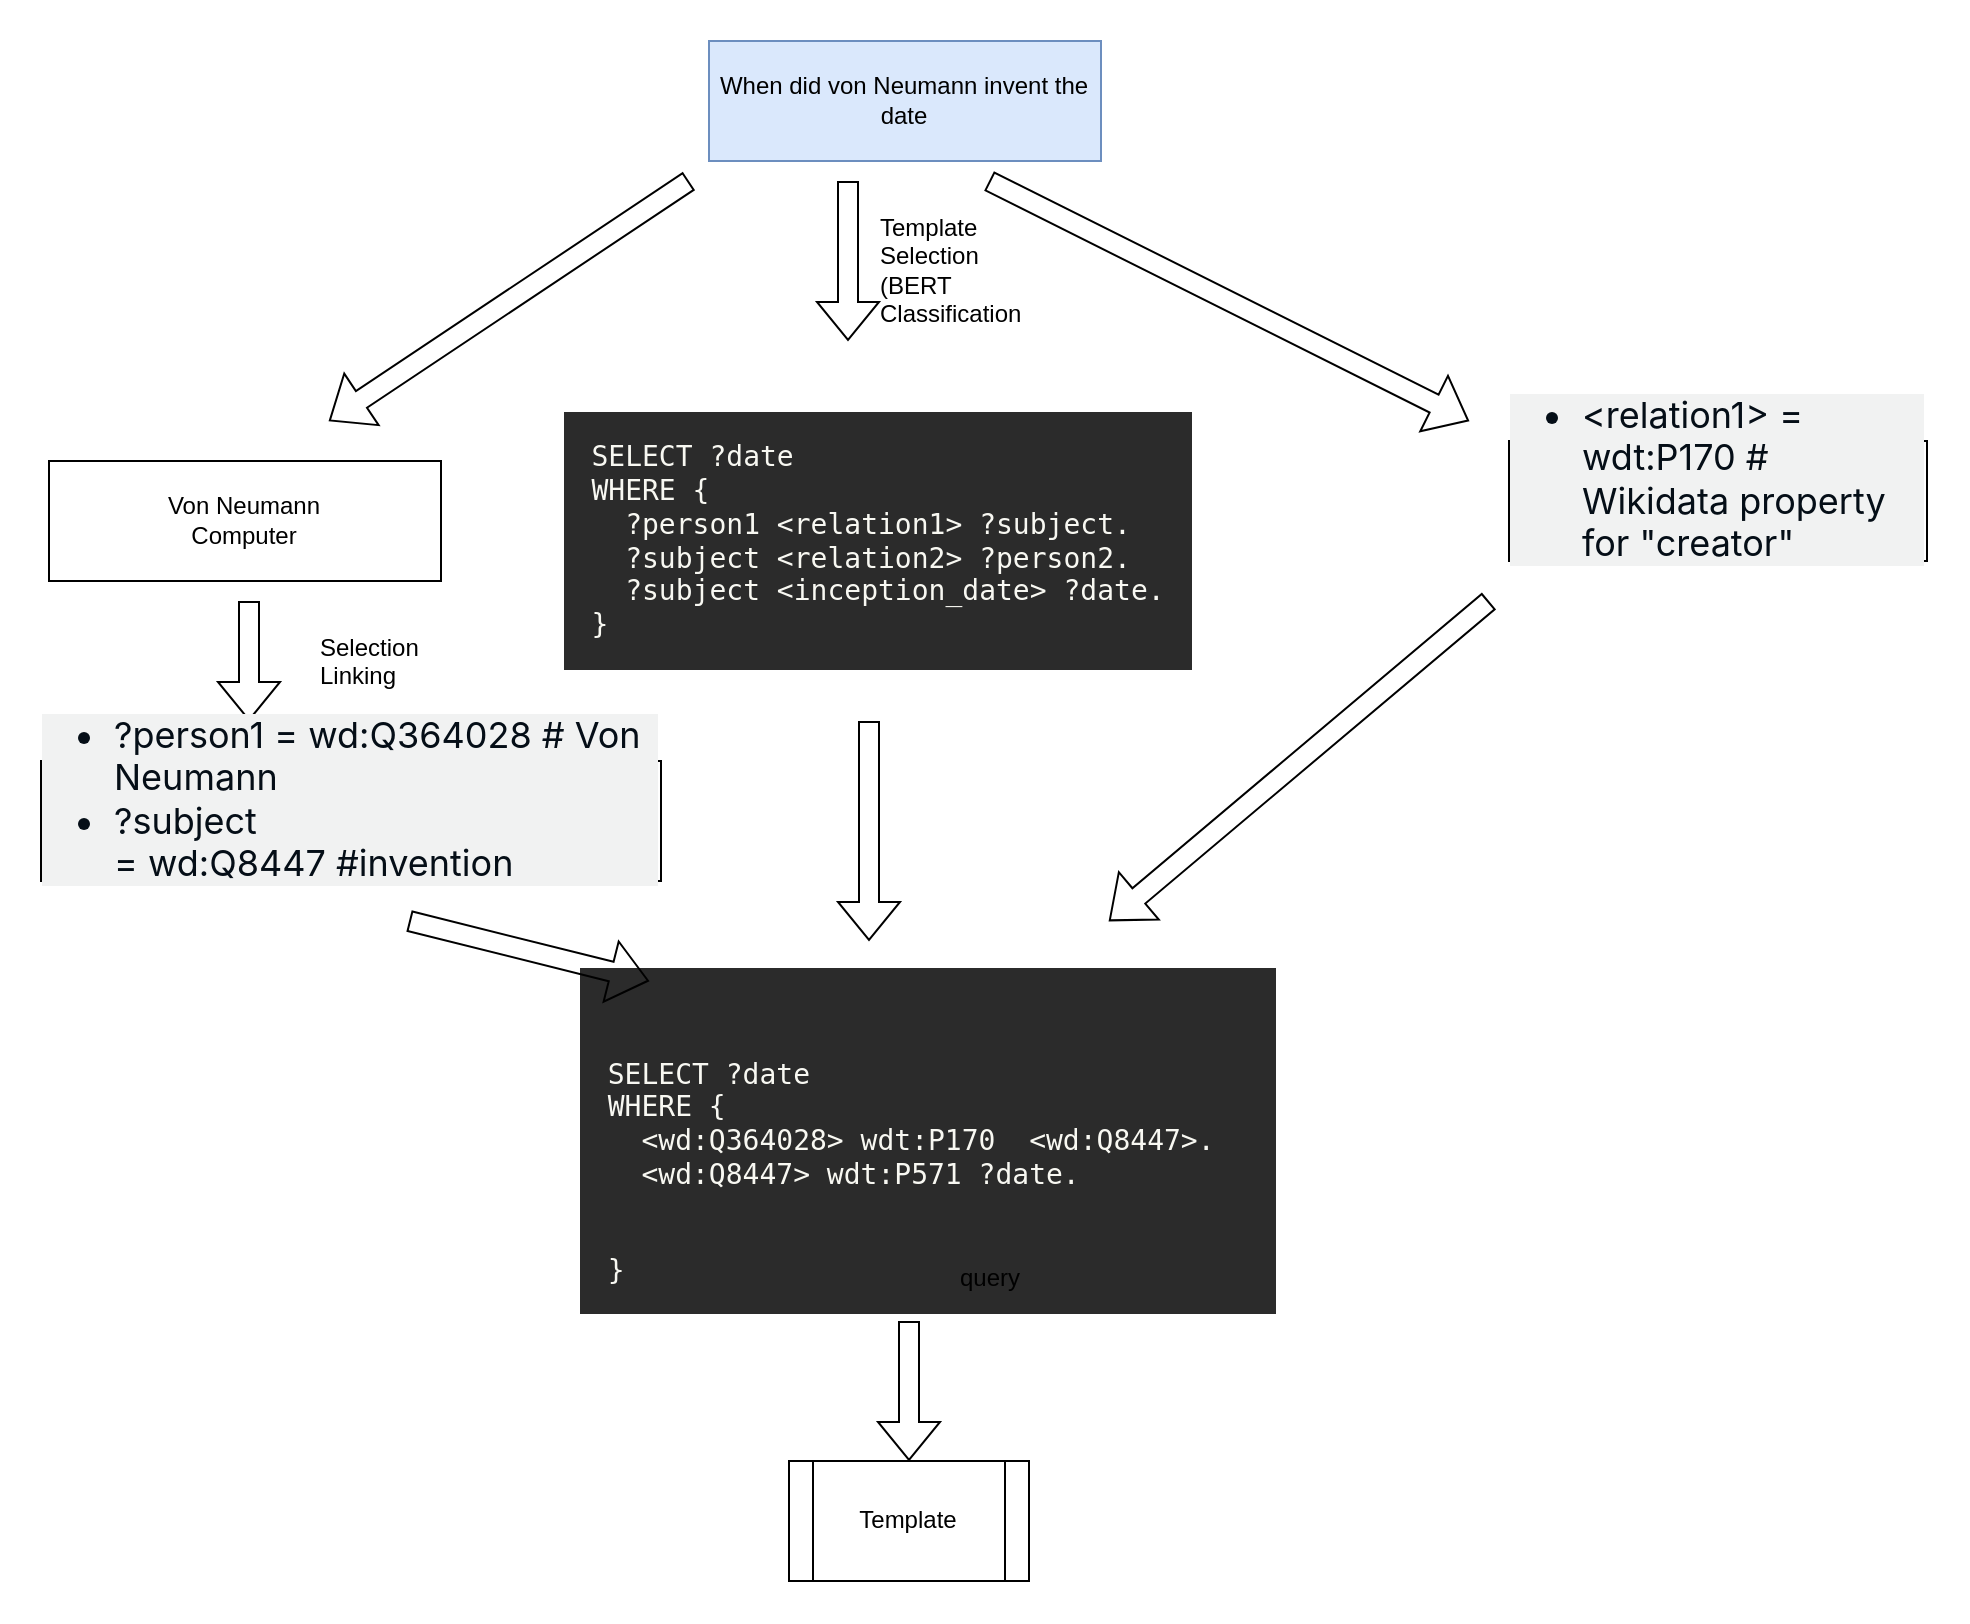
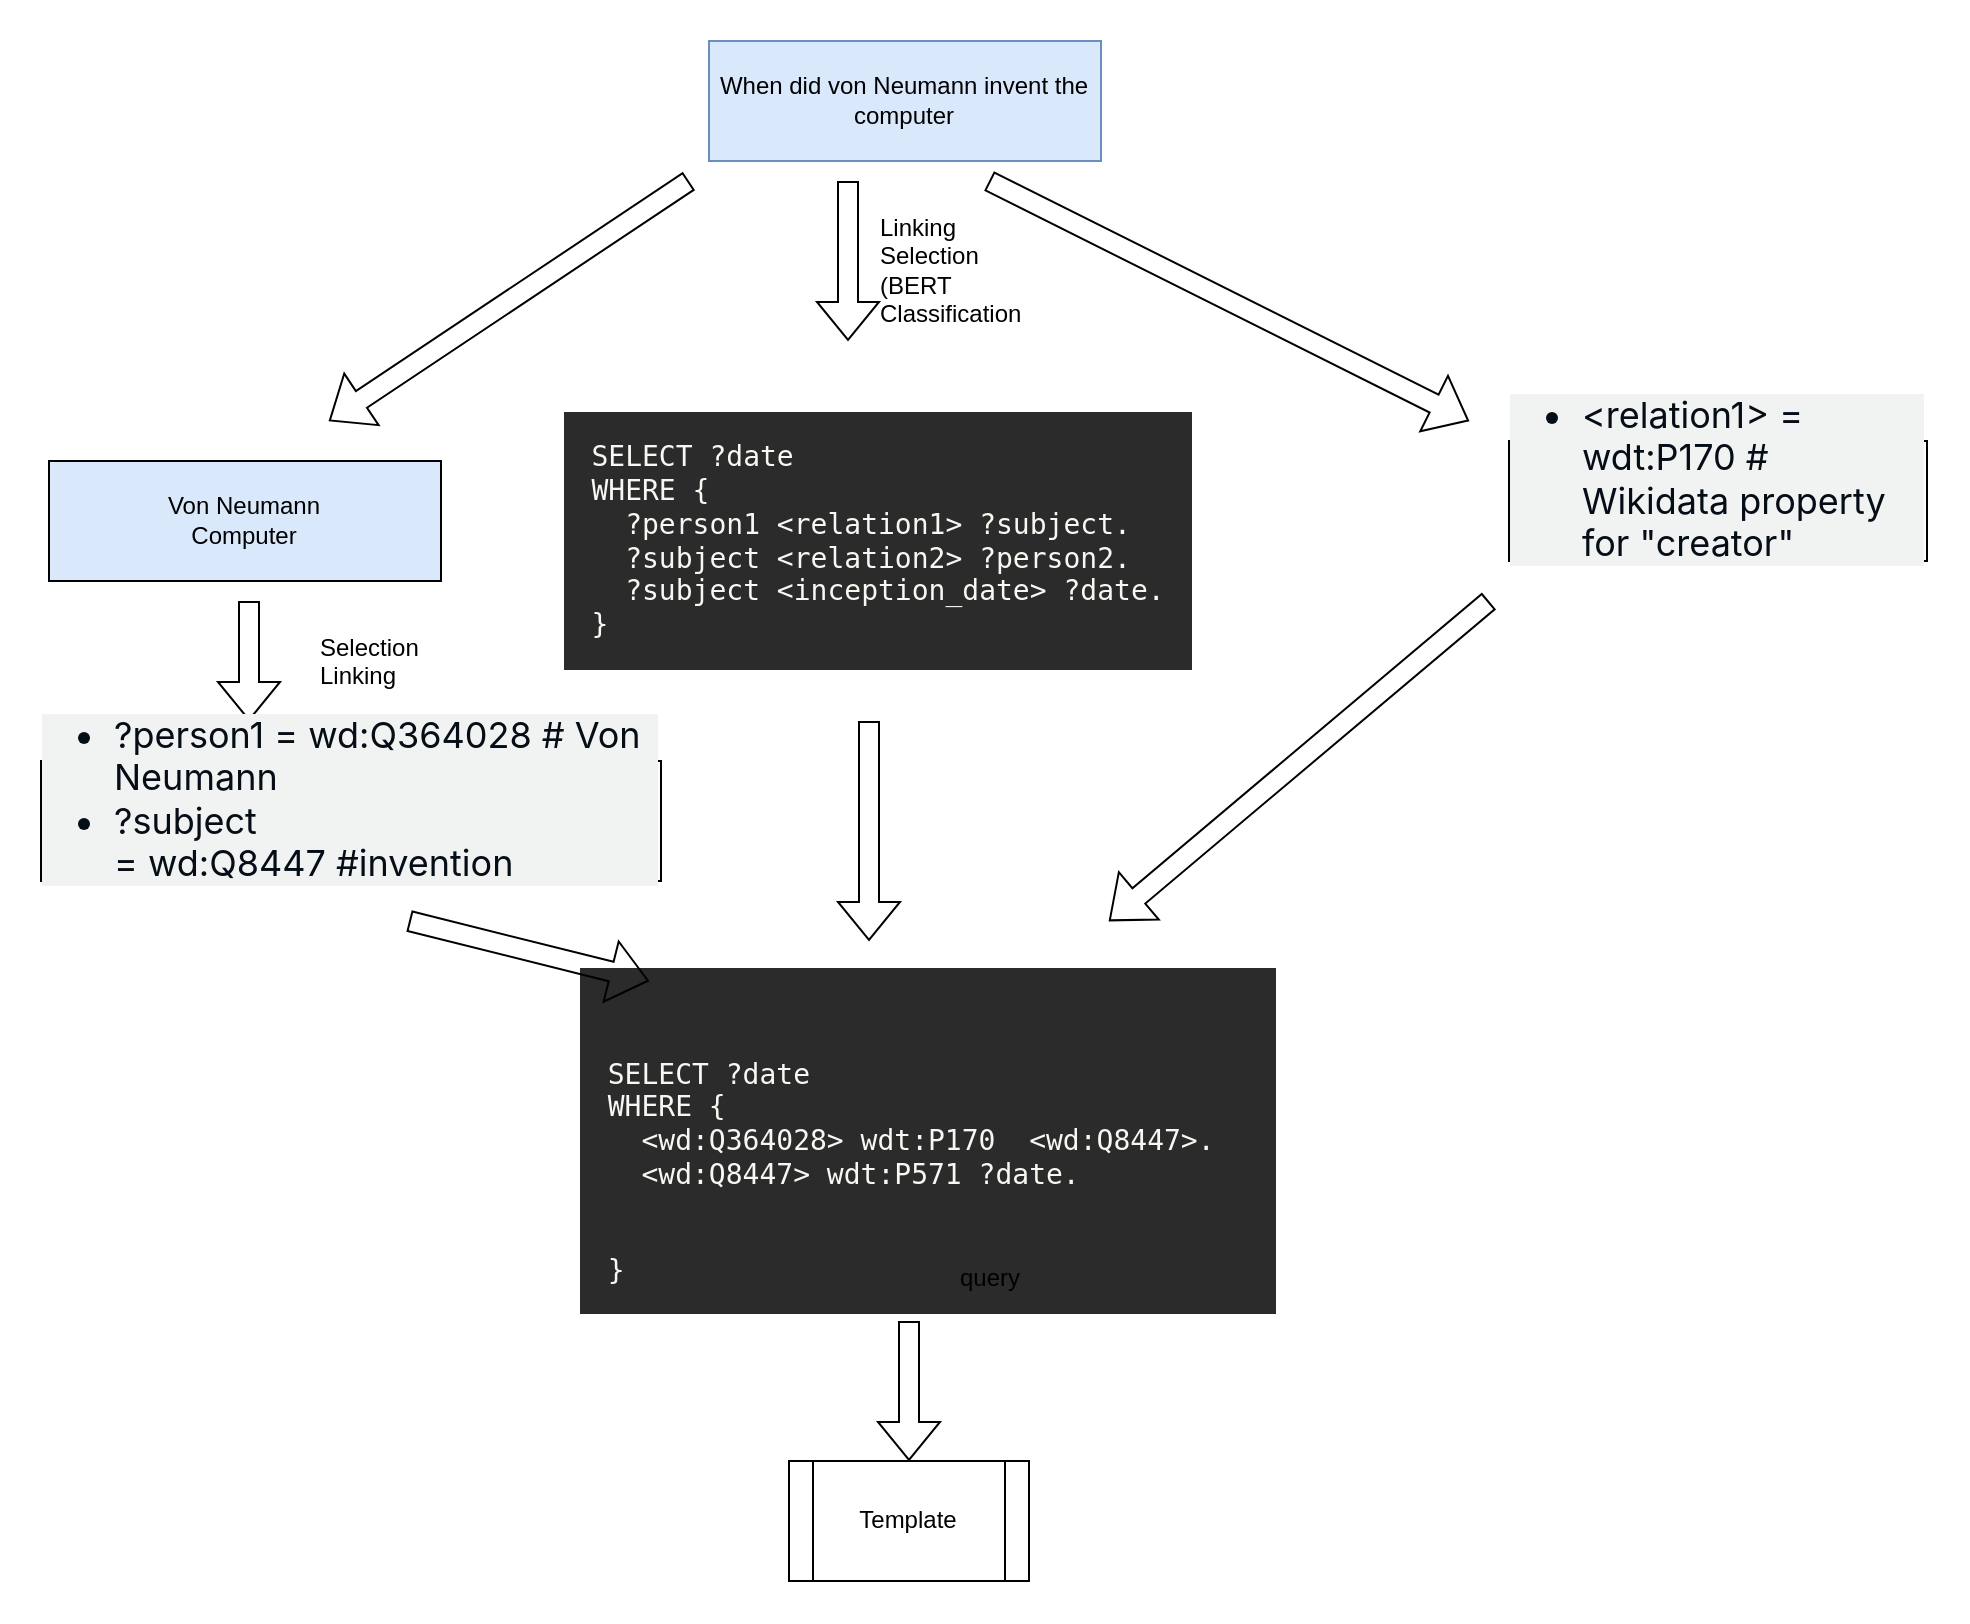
node "When did von Neumann invent the date": label "When did von Neumann invent the date" -> "When did von Neumann invent the computer"
node "Template Selection (BERT Classification)": label "Template Selection (BERT Classification)" -> "Linking Selection (BERT Classification)"
node "Von Neumann Computer": fillcolor #ffffff -> #dae8fc
